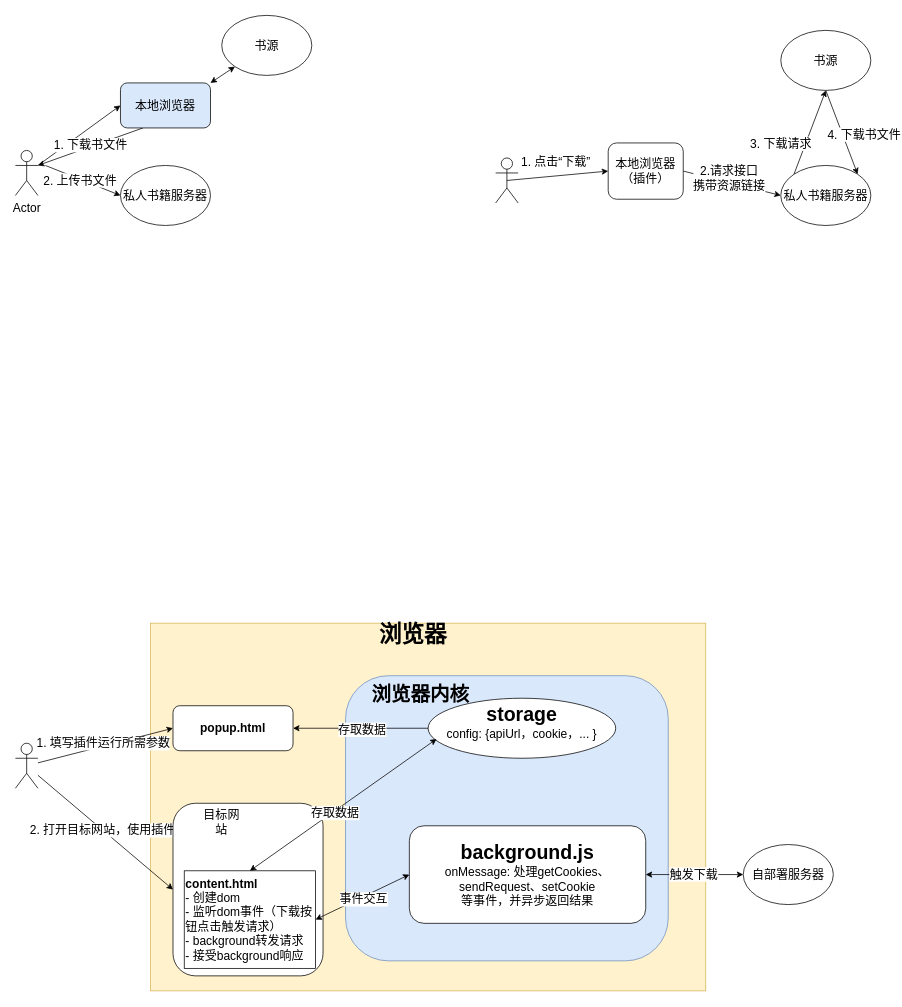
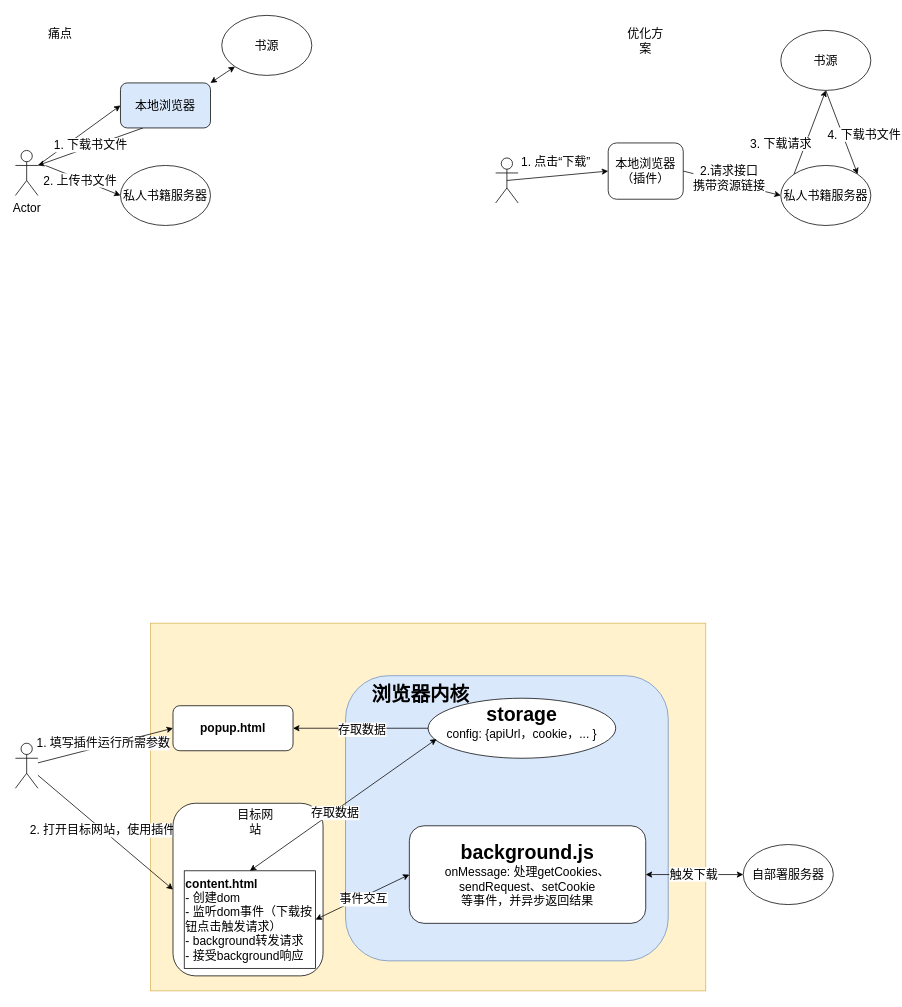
node "痛点": added
node "优化方案": added
node "浏览器": removed
node "目标网站": moved (222, 822) -> (255, 822)
